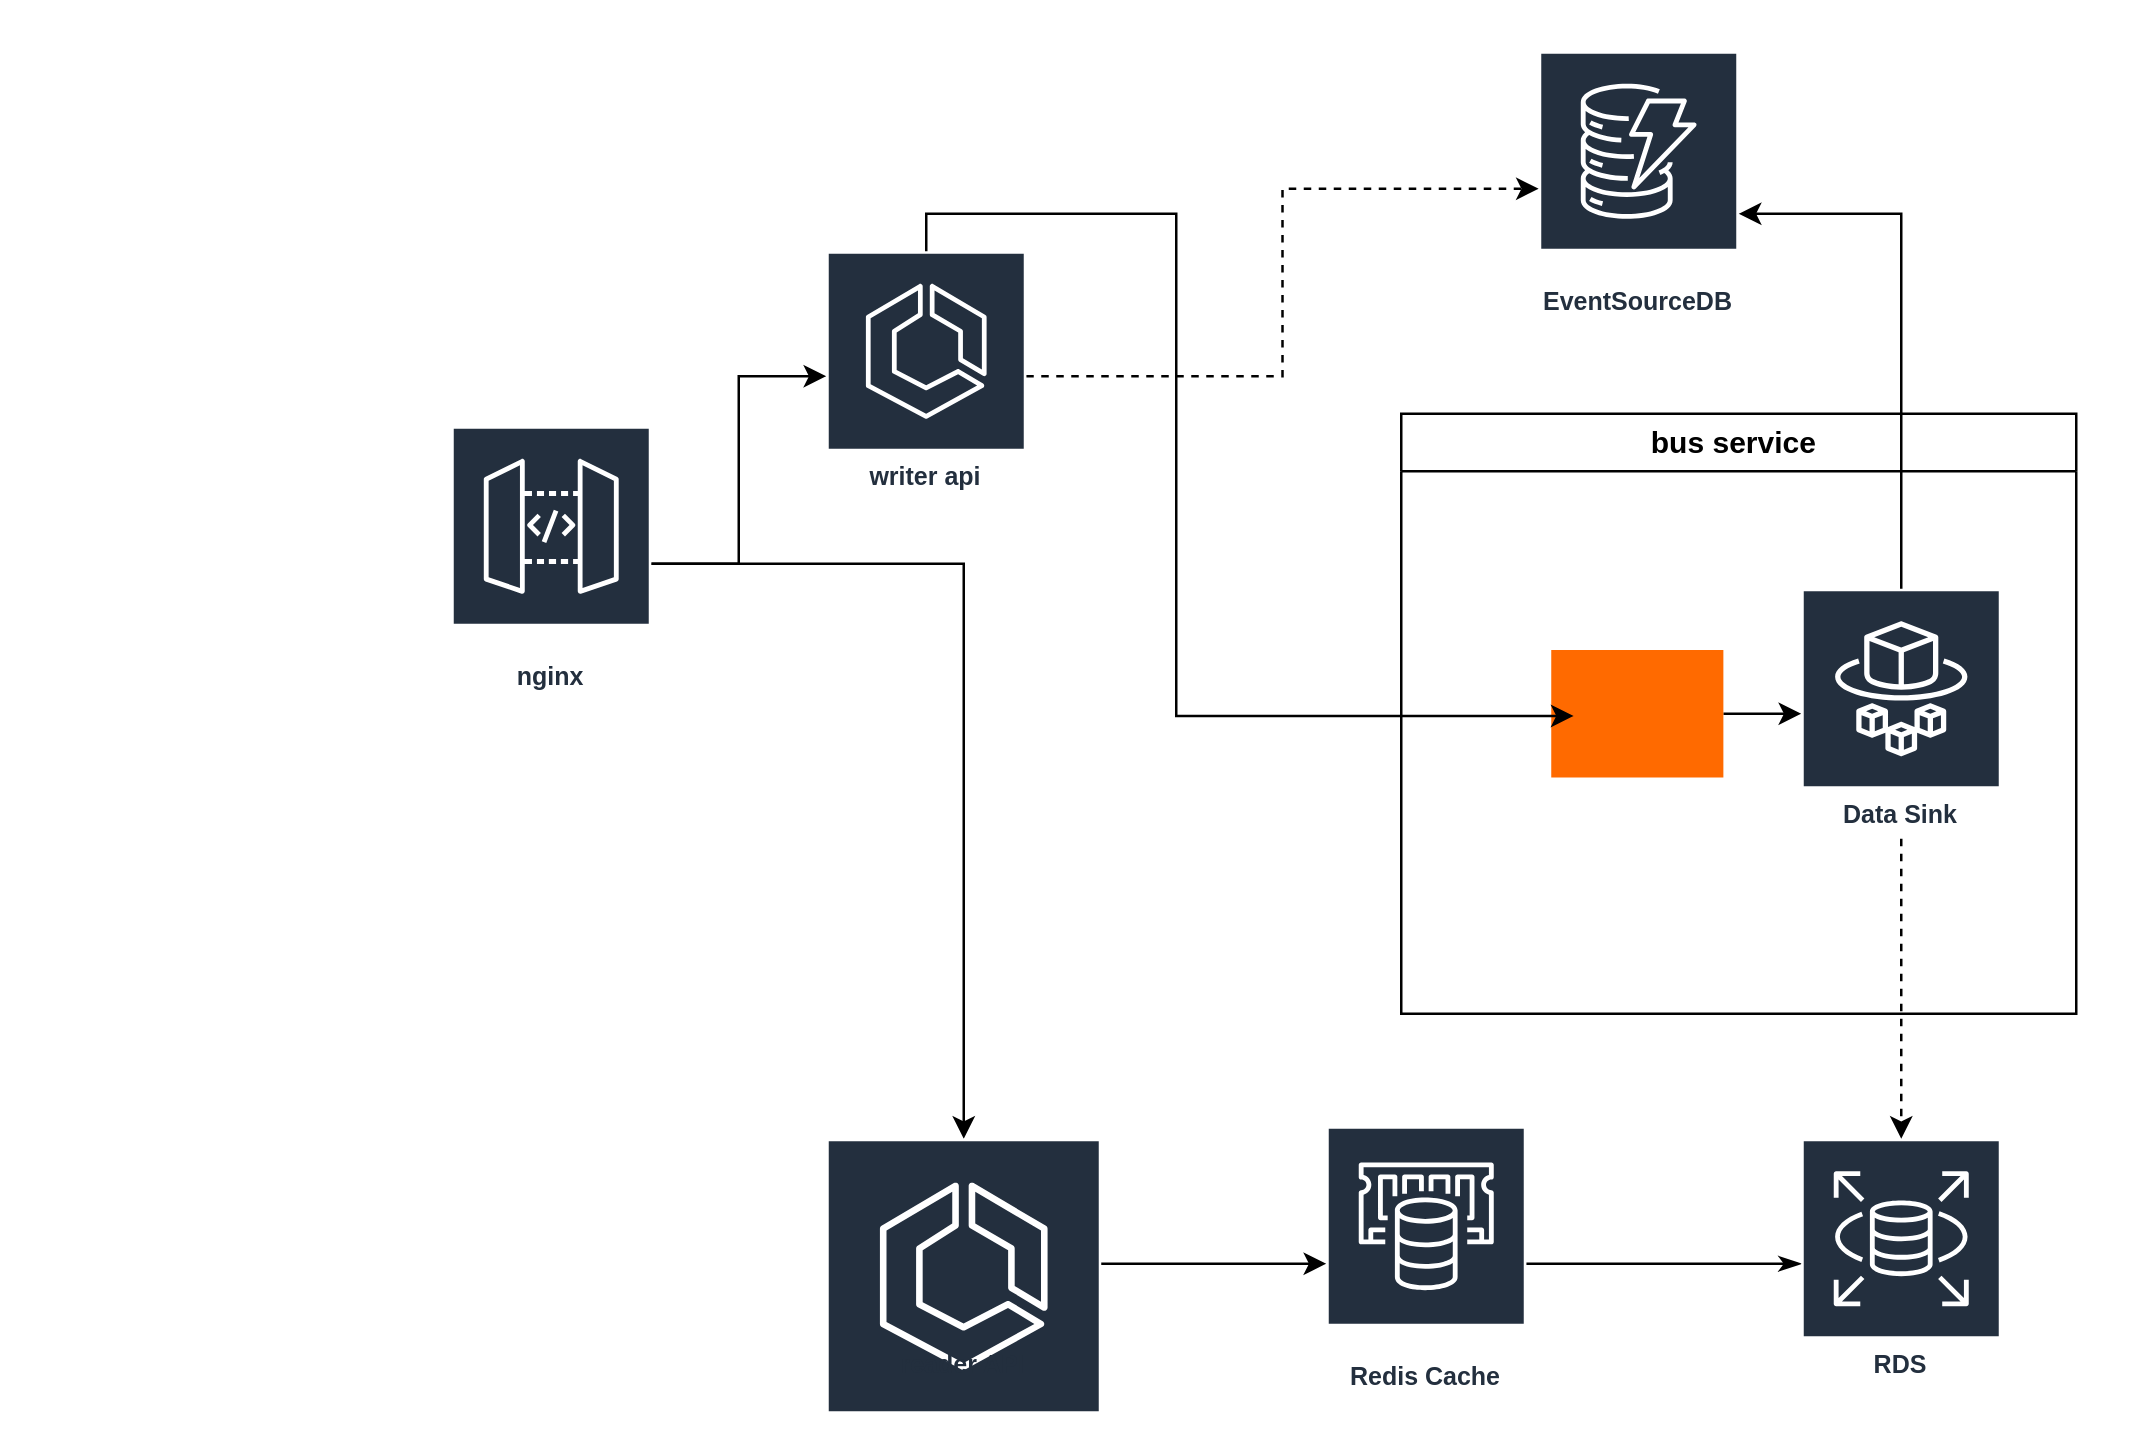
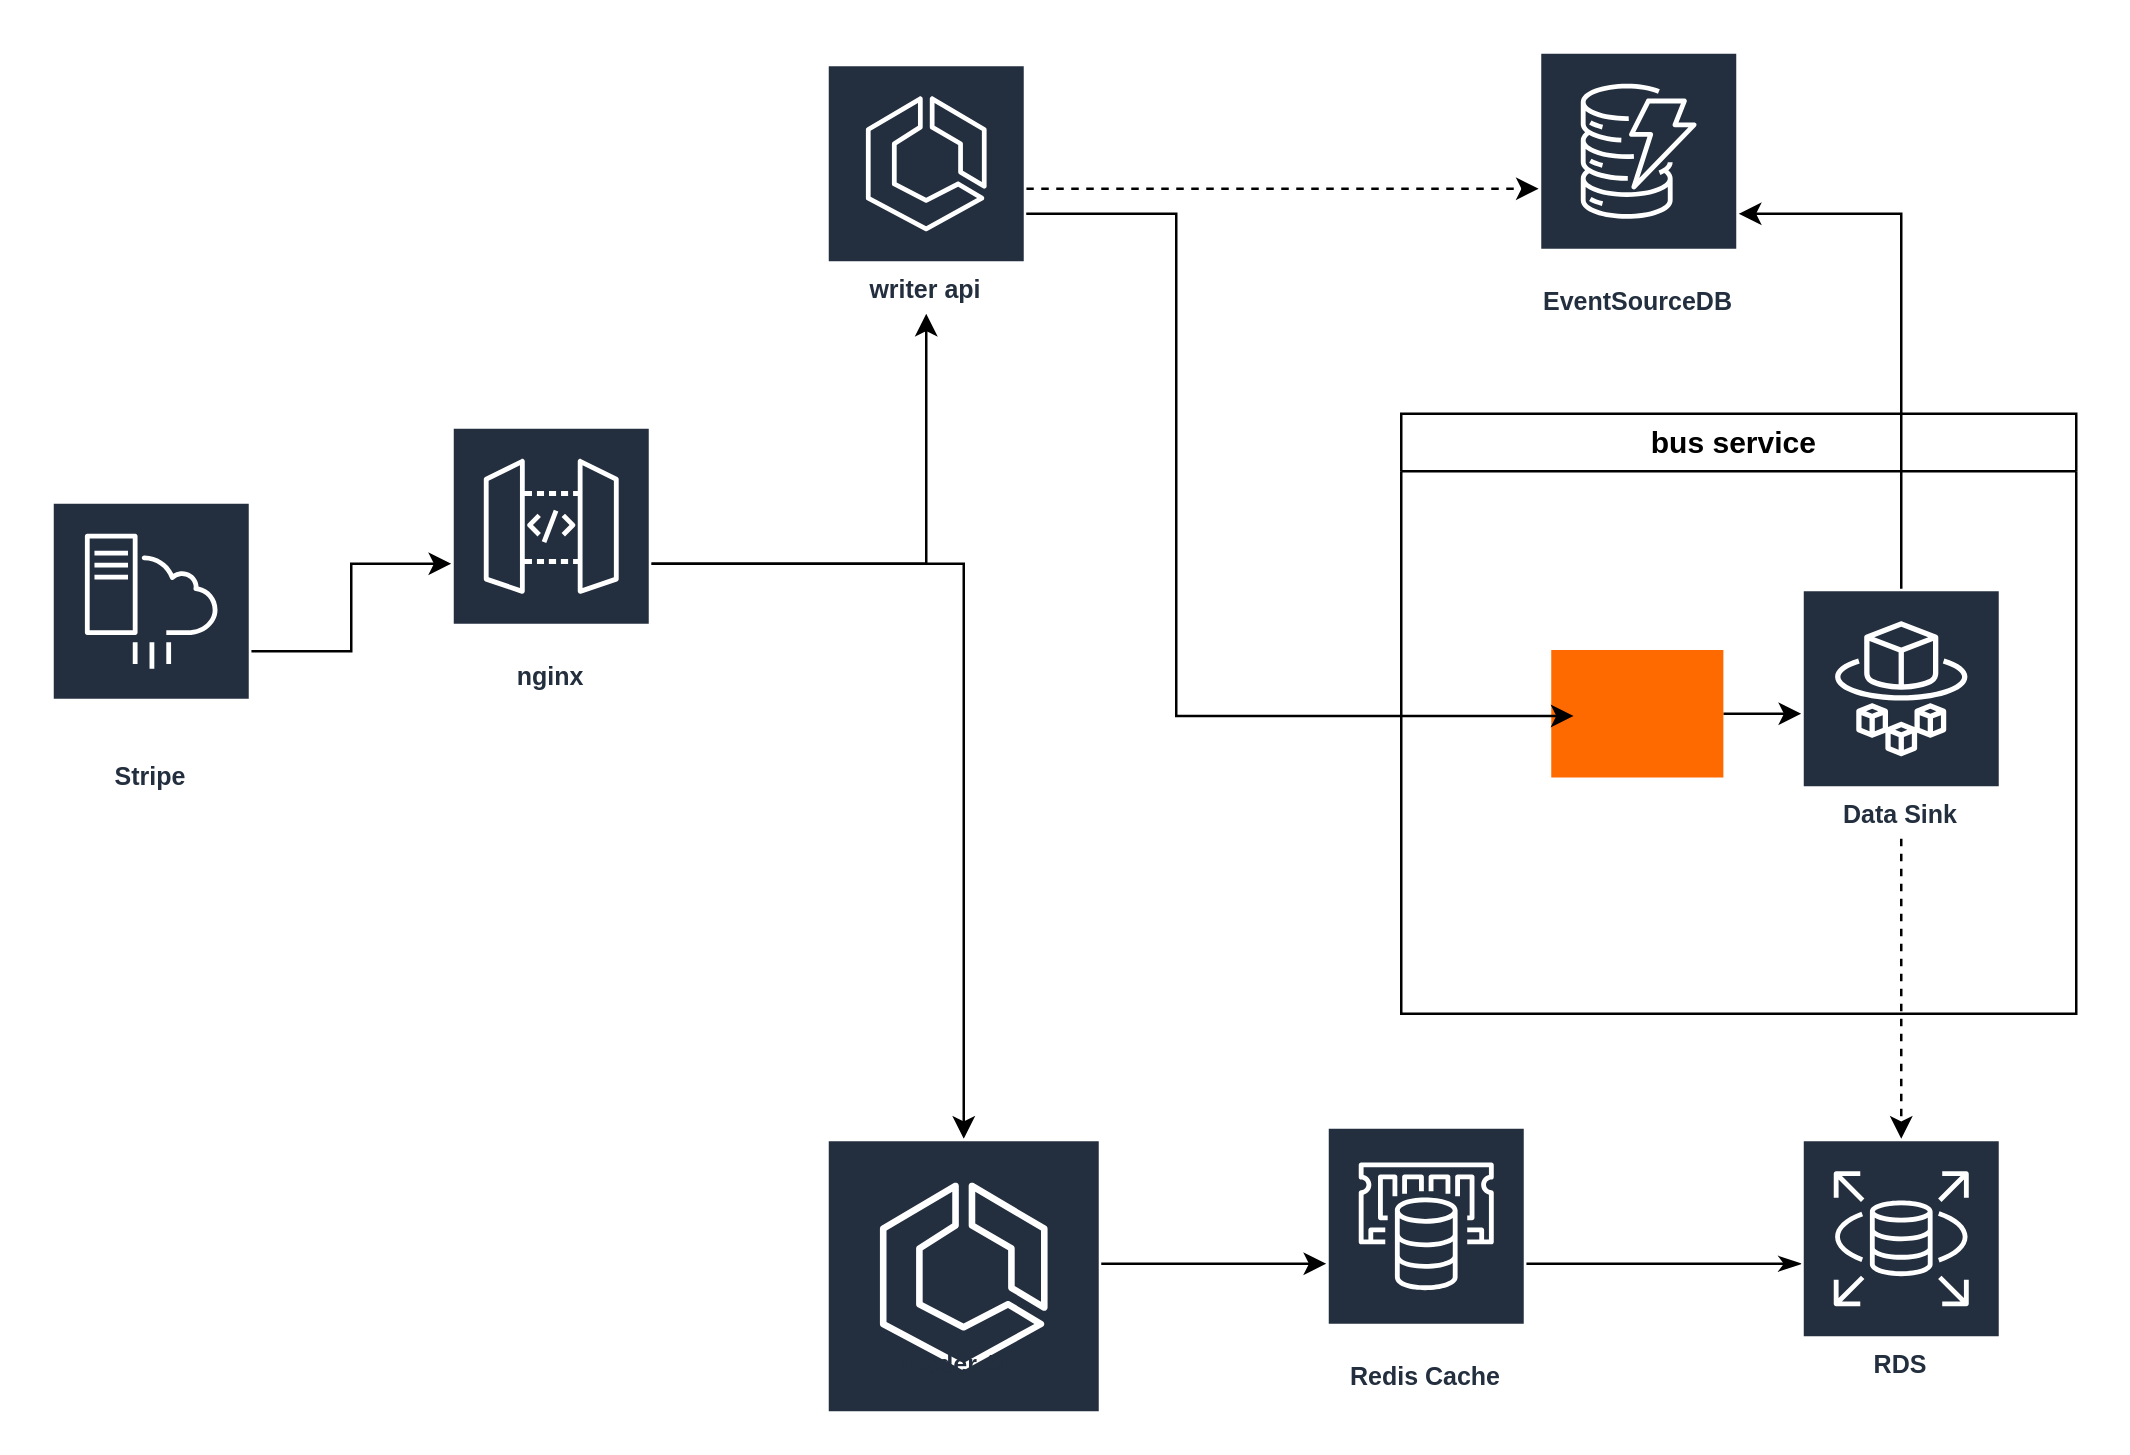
node "writer api": moved (926, 376) -> (926, 189)
edge "Stripe" -> "nginx": added
node "Stripe": added
